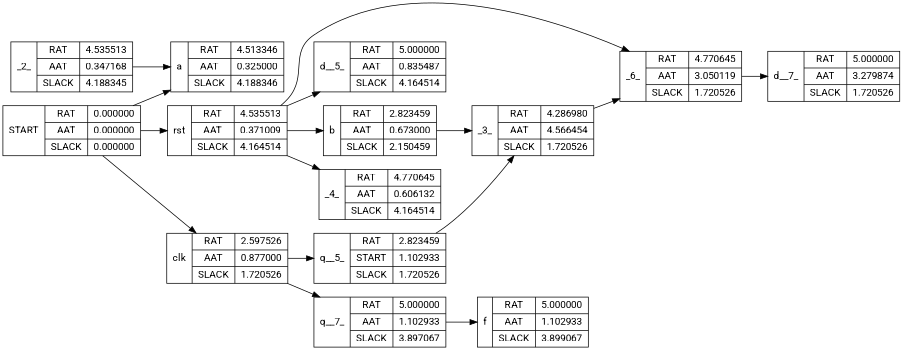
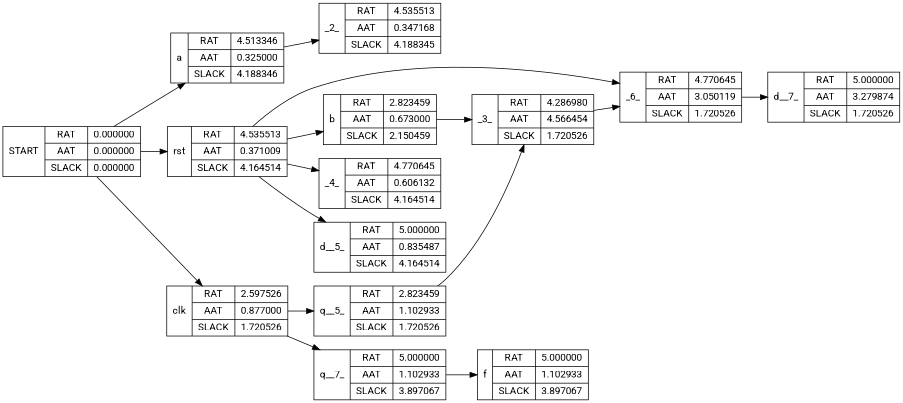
edge "_2_" -> "a": reversed
node "q__5_": text "START" -> "AAT"
node "f": text "3.899067" -> "3.897067"
